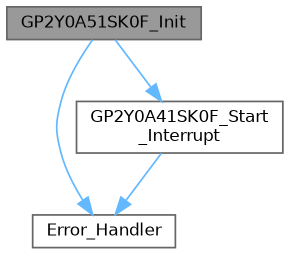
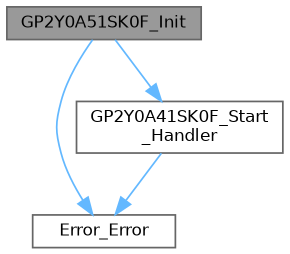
node "GP2Y0A41SK0F_Start _Interrupt": label "GP2Y0A41SK0F_Start _Interrupt" -> "GP2Y0A41SK0F_Start _Handler"
node "Error_Handler": label "Error_Handler" -> "Error_Error"
